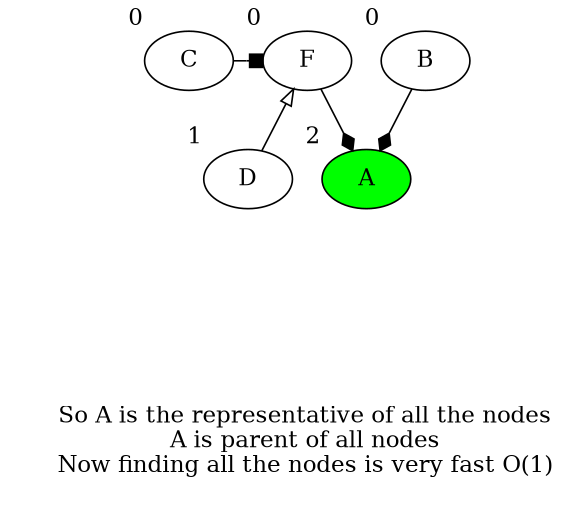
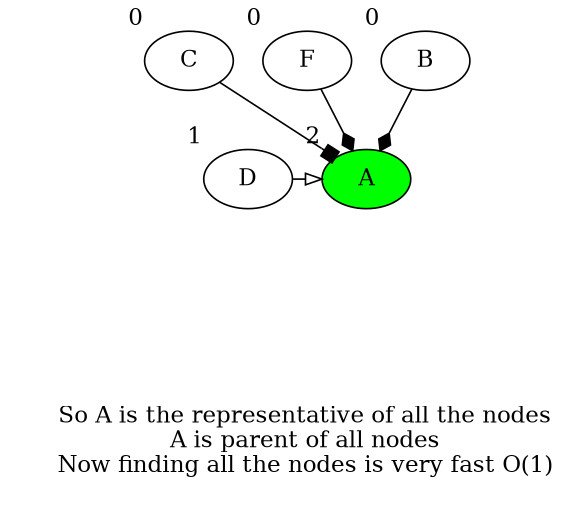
edge "C 0" -> "F 0": now "C 0" -> "A 2"
edge "D 1" -> "F 0": now "D 1" -> "A 2"
